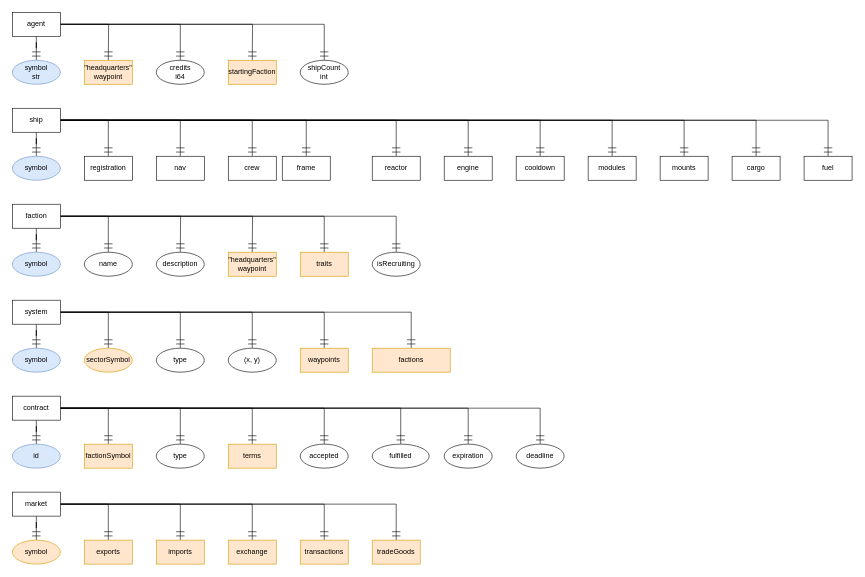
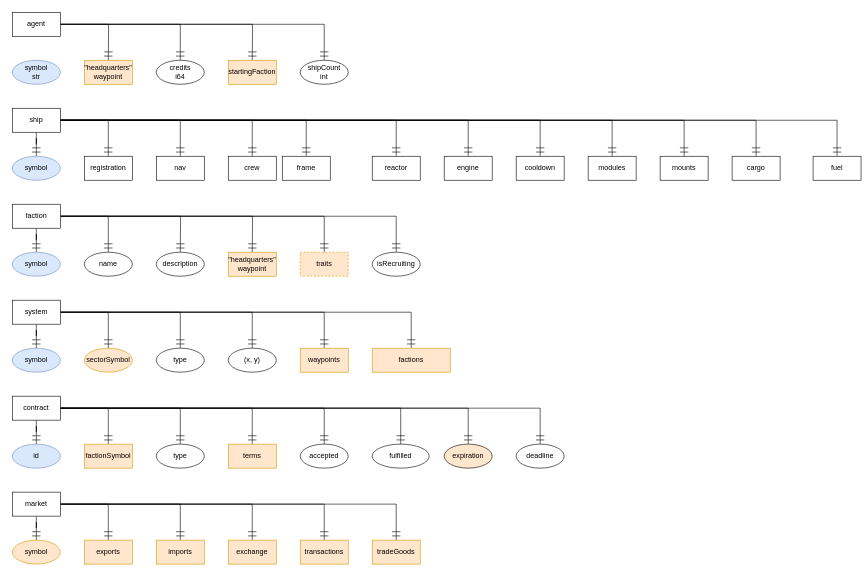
edge "agent" -> "symbol str": removed
node "fuel": moved (828, 168) -> (837, 168)
node "traits": style solid -> dashed
node "expiration": fillcolor #ffffff -> #ffe6cc
